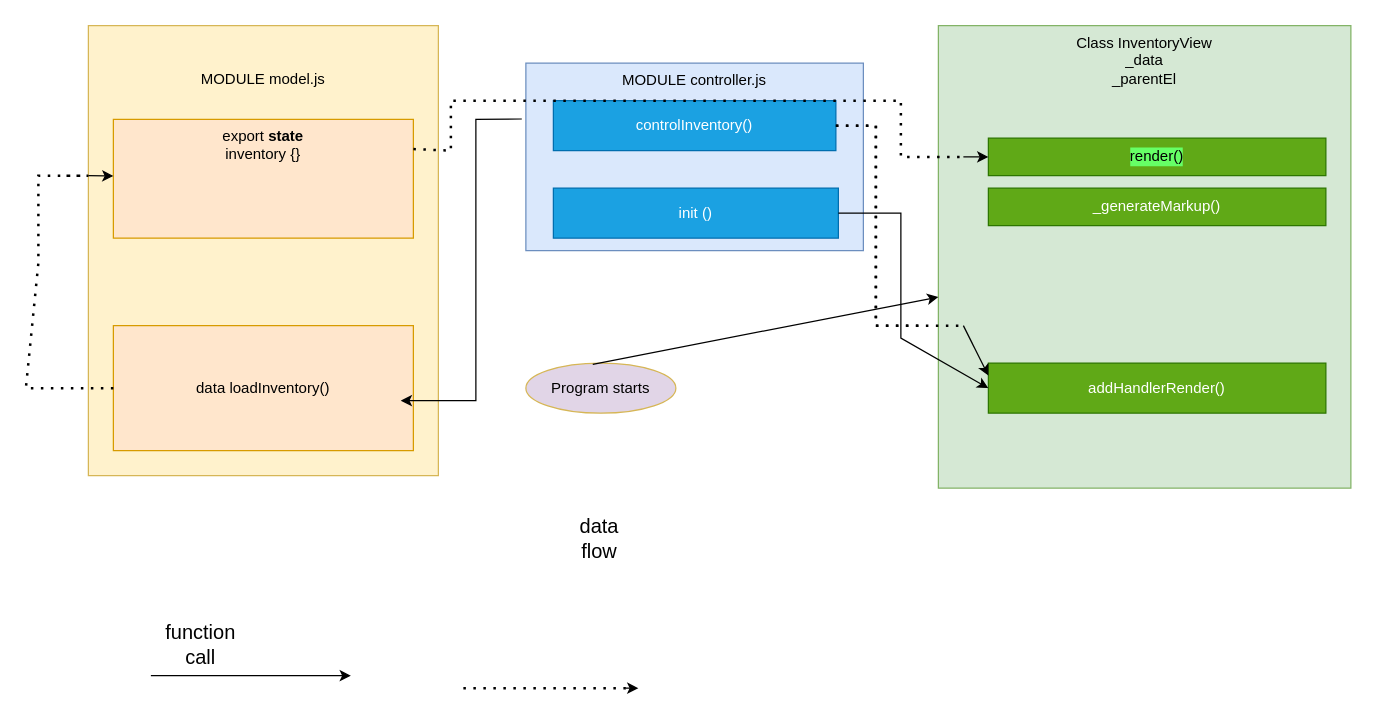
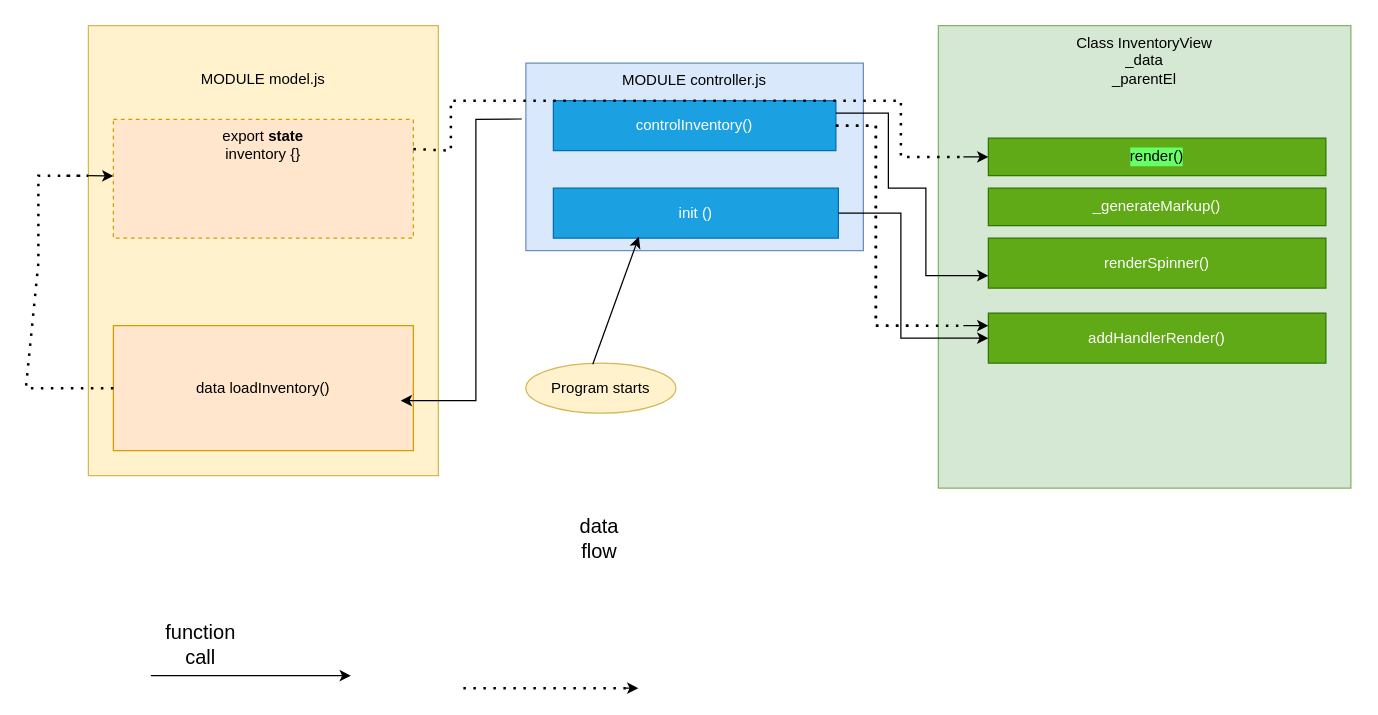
node "export state inventory {}": style solid -> dashed
edge "controlInventory()" -> "renderSpinner()": added
node "renderSpinner()": added
edge "Program starts" -> "Class InventoryView _data _parentEl": now "Program starts" -> "init ()"
node "Program starts": fillcolor #e1d5e7 -> #fff2cc
node "addHandlerRender()": moved (1157, 388) -> (1157, 338)
